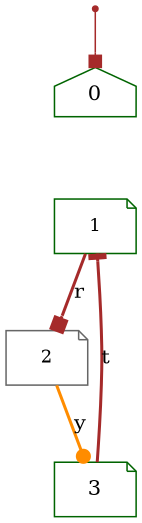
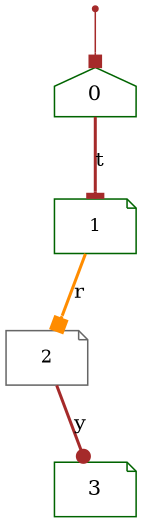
edge "1" -> "2": color brown -> darkorange
edge "3" -> "1": now "0" -> "1"
edge "2" -> "3": color darkorange -> brown
